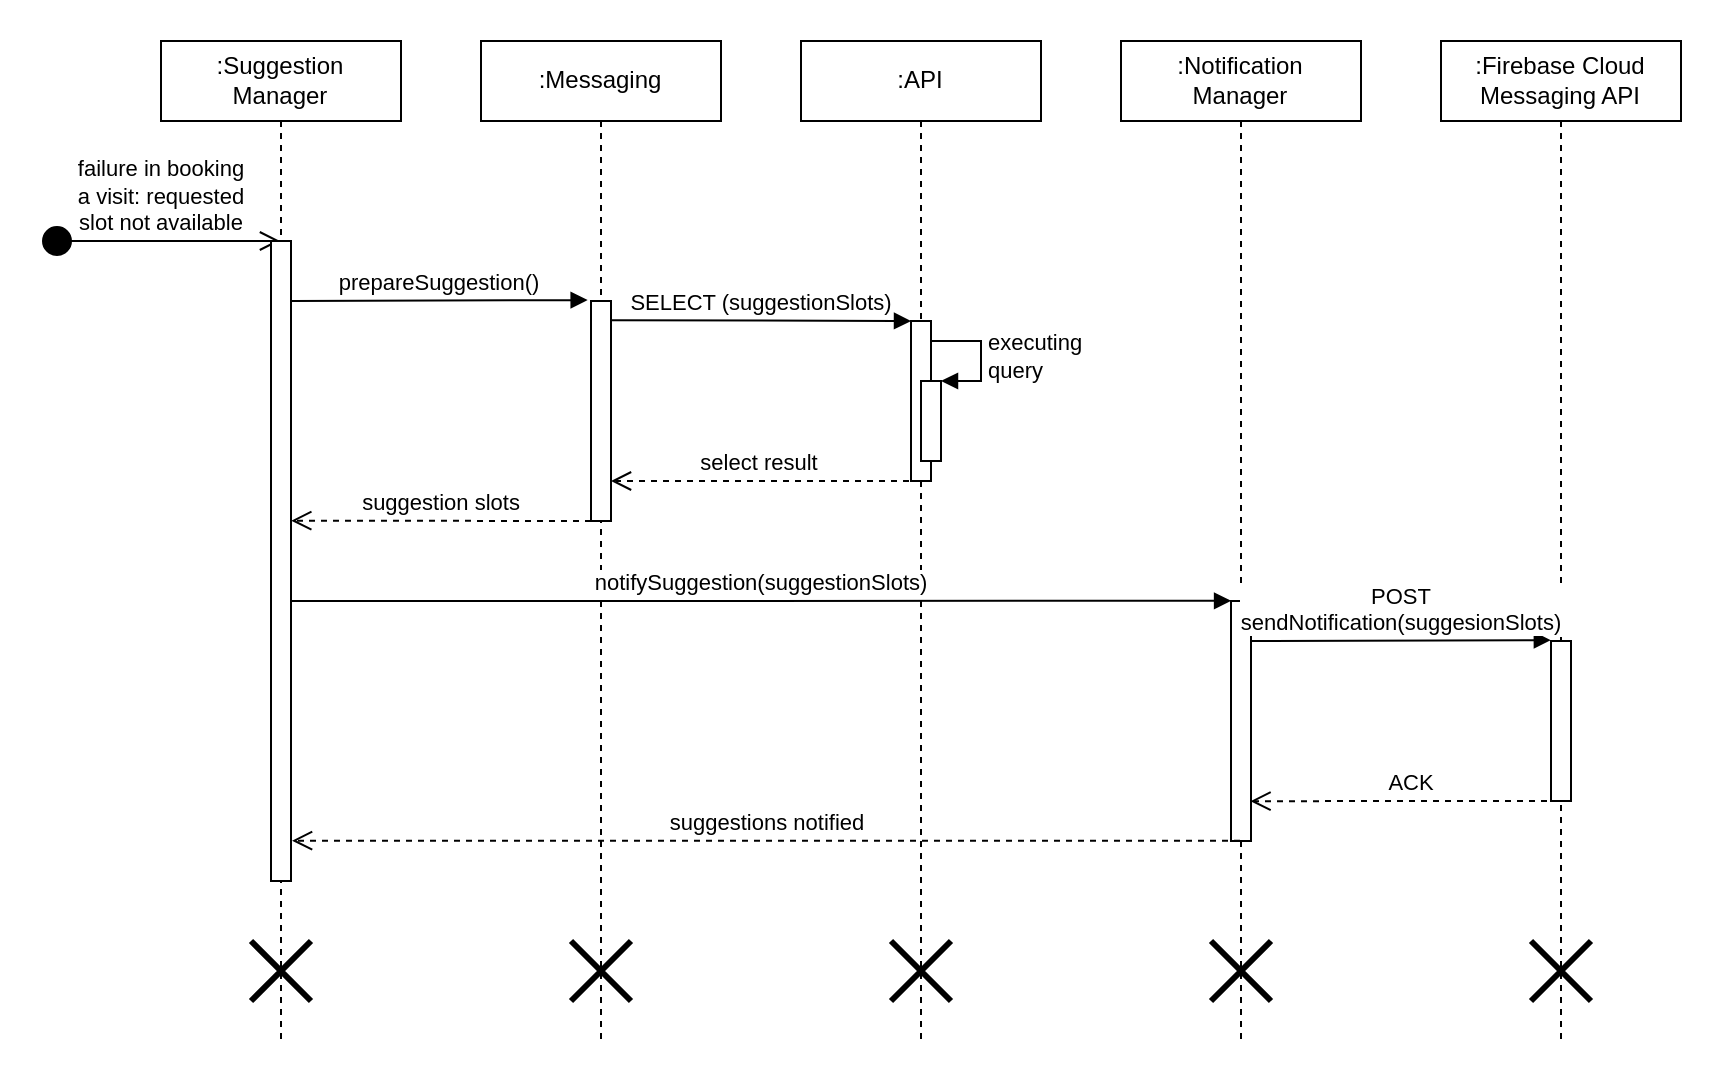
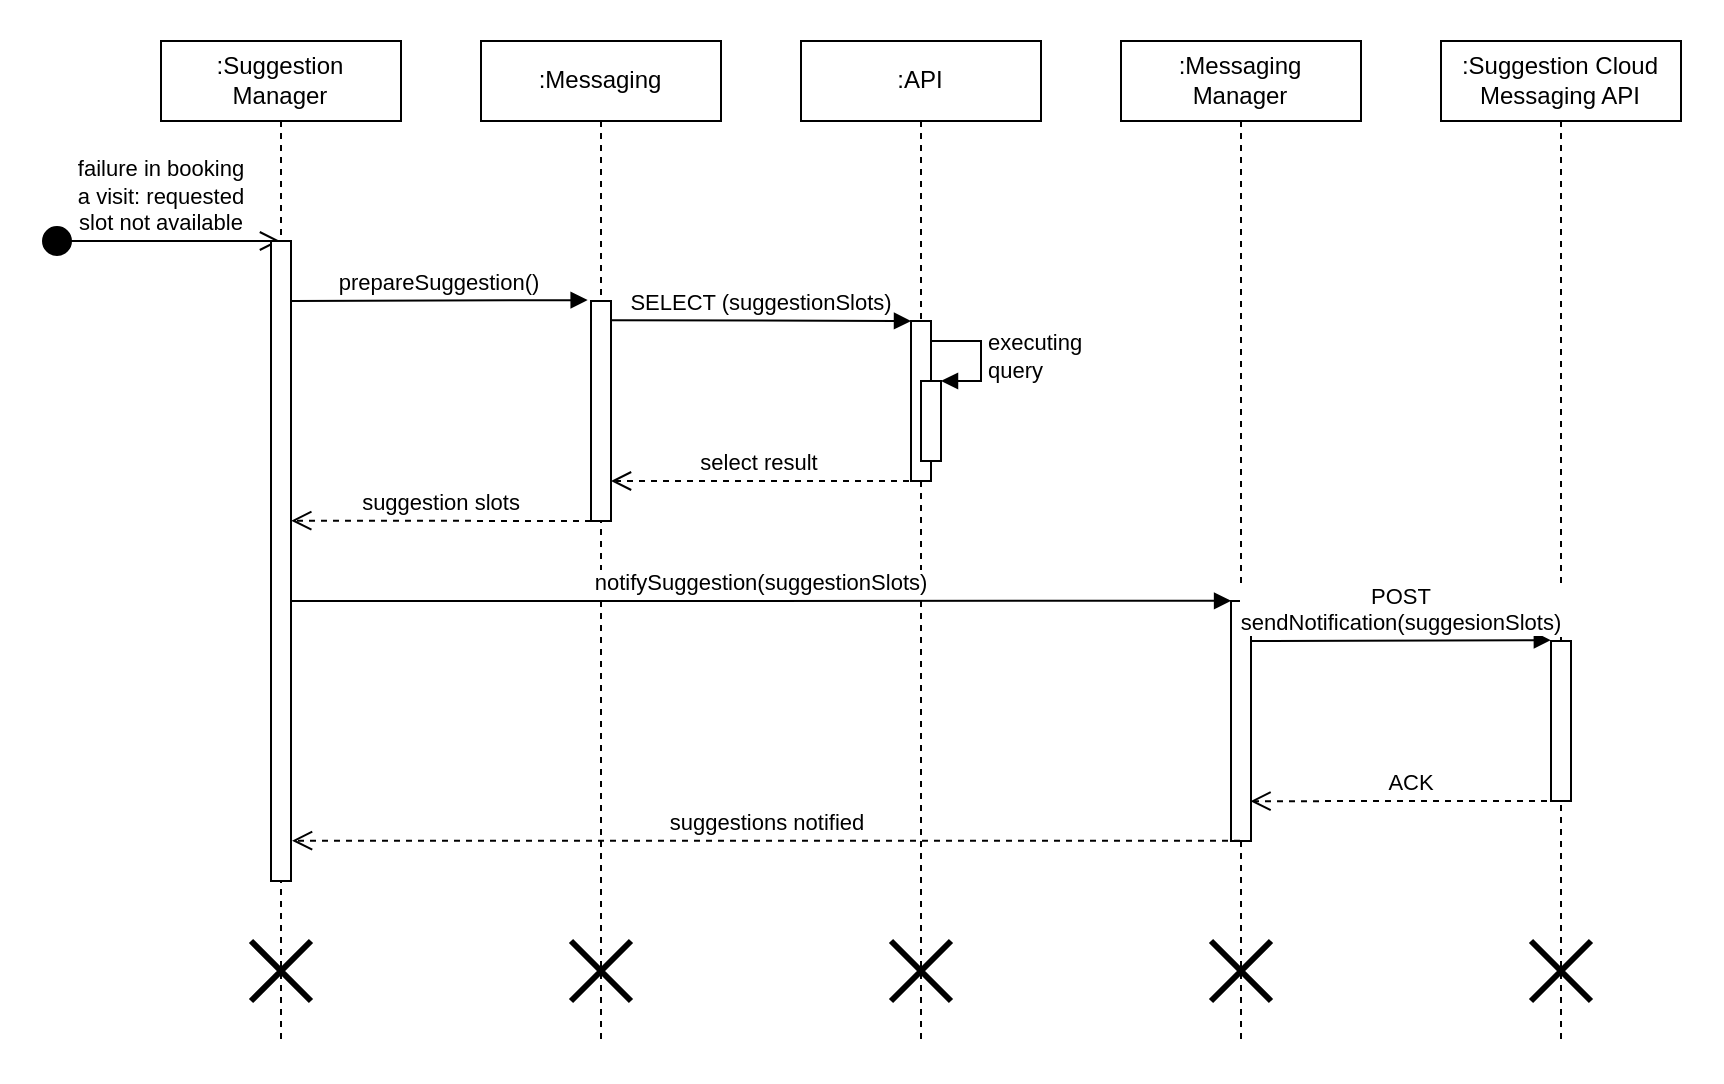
node ":Notification Manager": label ":Notification Manager" -> ":Messaging Manager"
node ":Firebase Cloud Messaging API": label ":Firebase Cloud Messaging API" -> ":Suggestion Cloud Messaging API"
